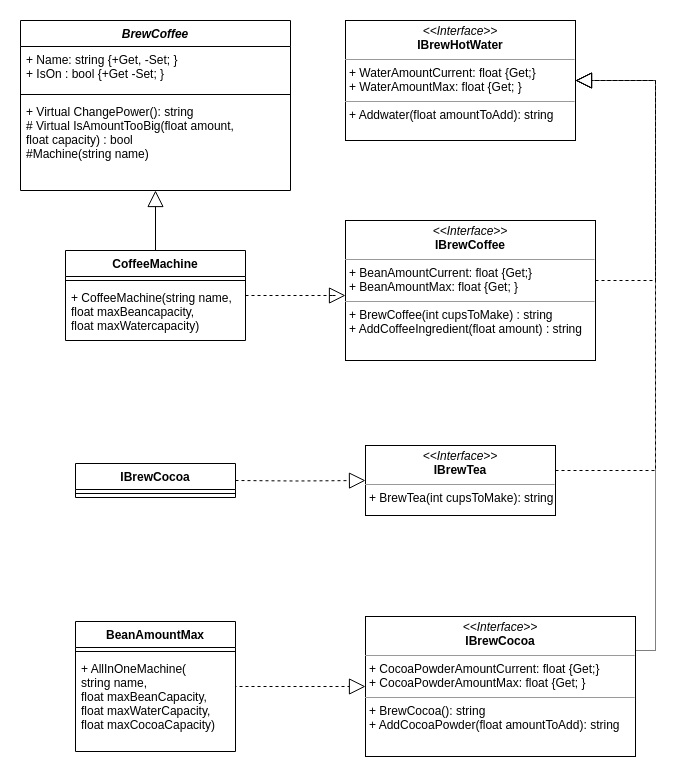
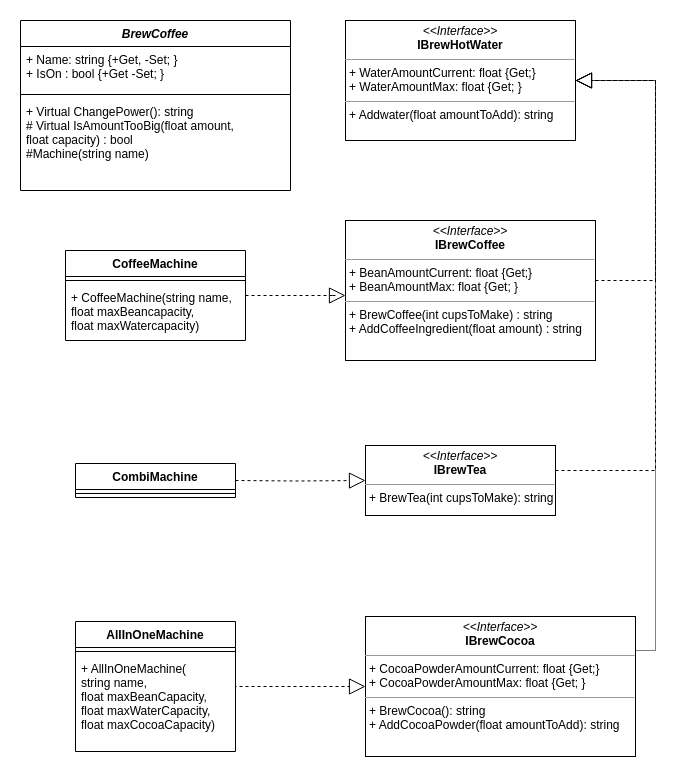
edge "CoffeeMachine" -> "BrewCoffee": removed
node "IBrewCocoa": label "IBrewCocoa" -> "CombiMachine"
node "BeanAmountMax": label "BeanAmountMax" -> "AllInOneMachine"
